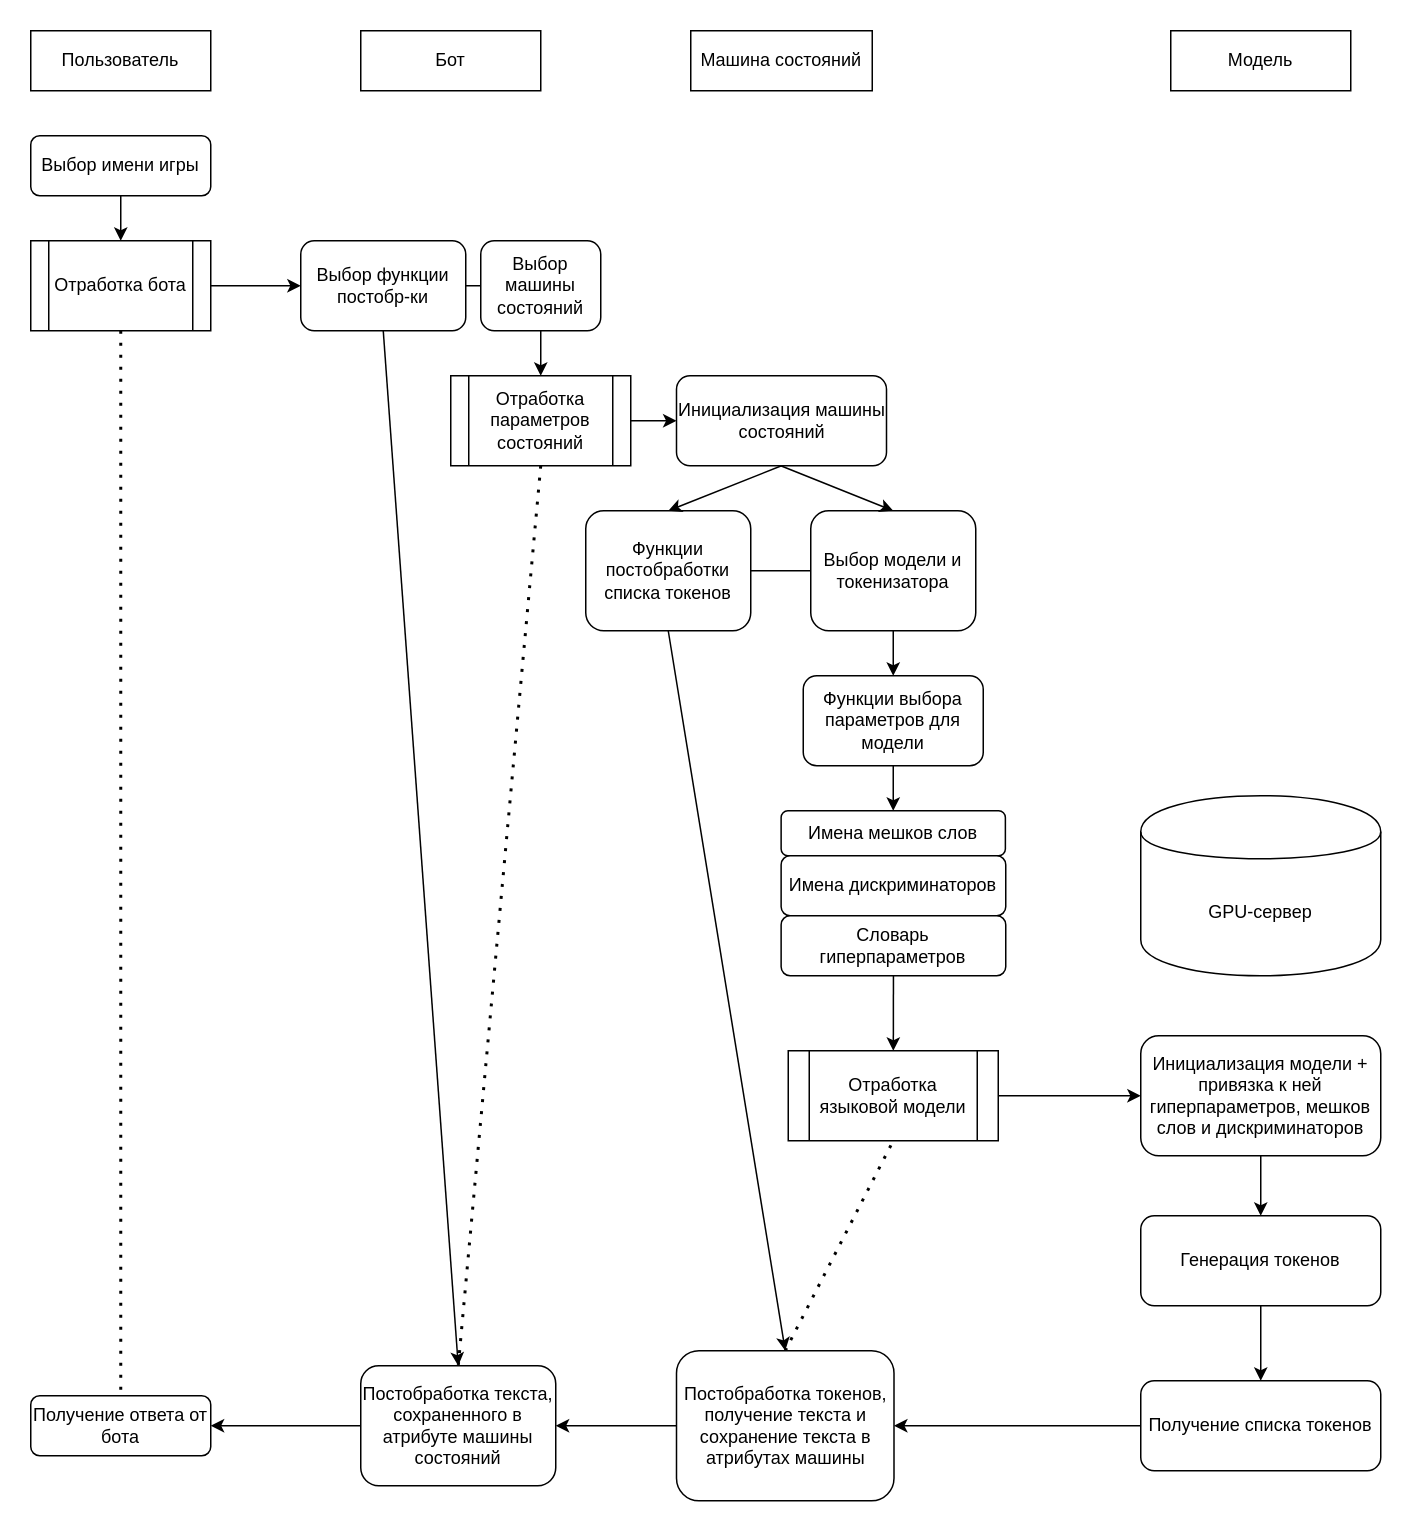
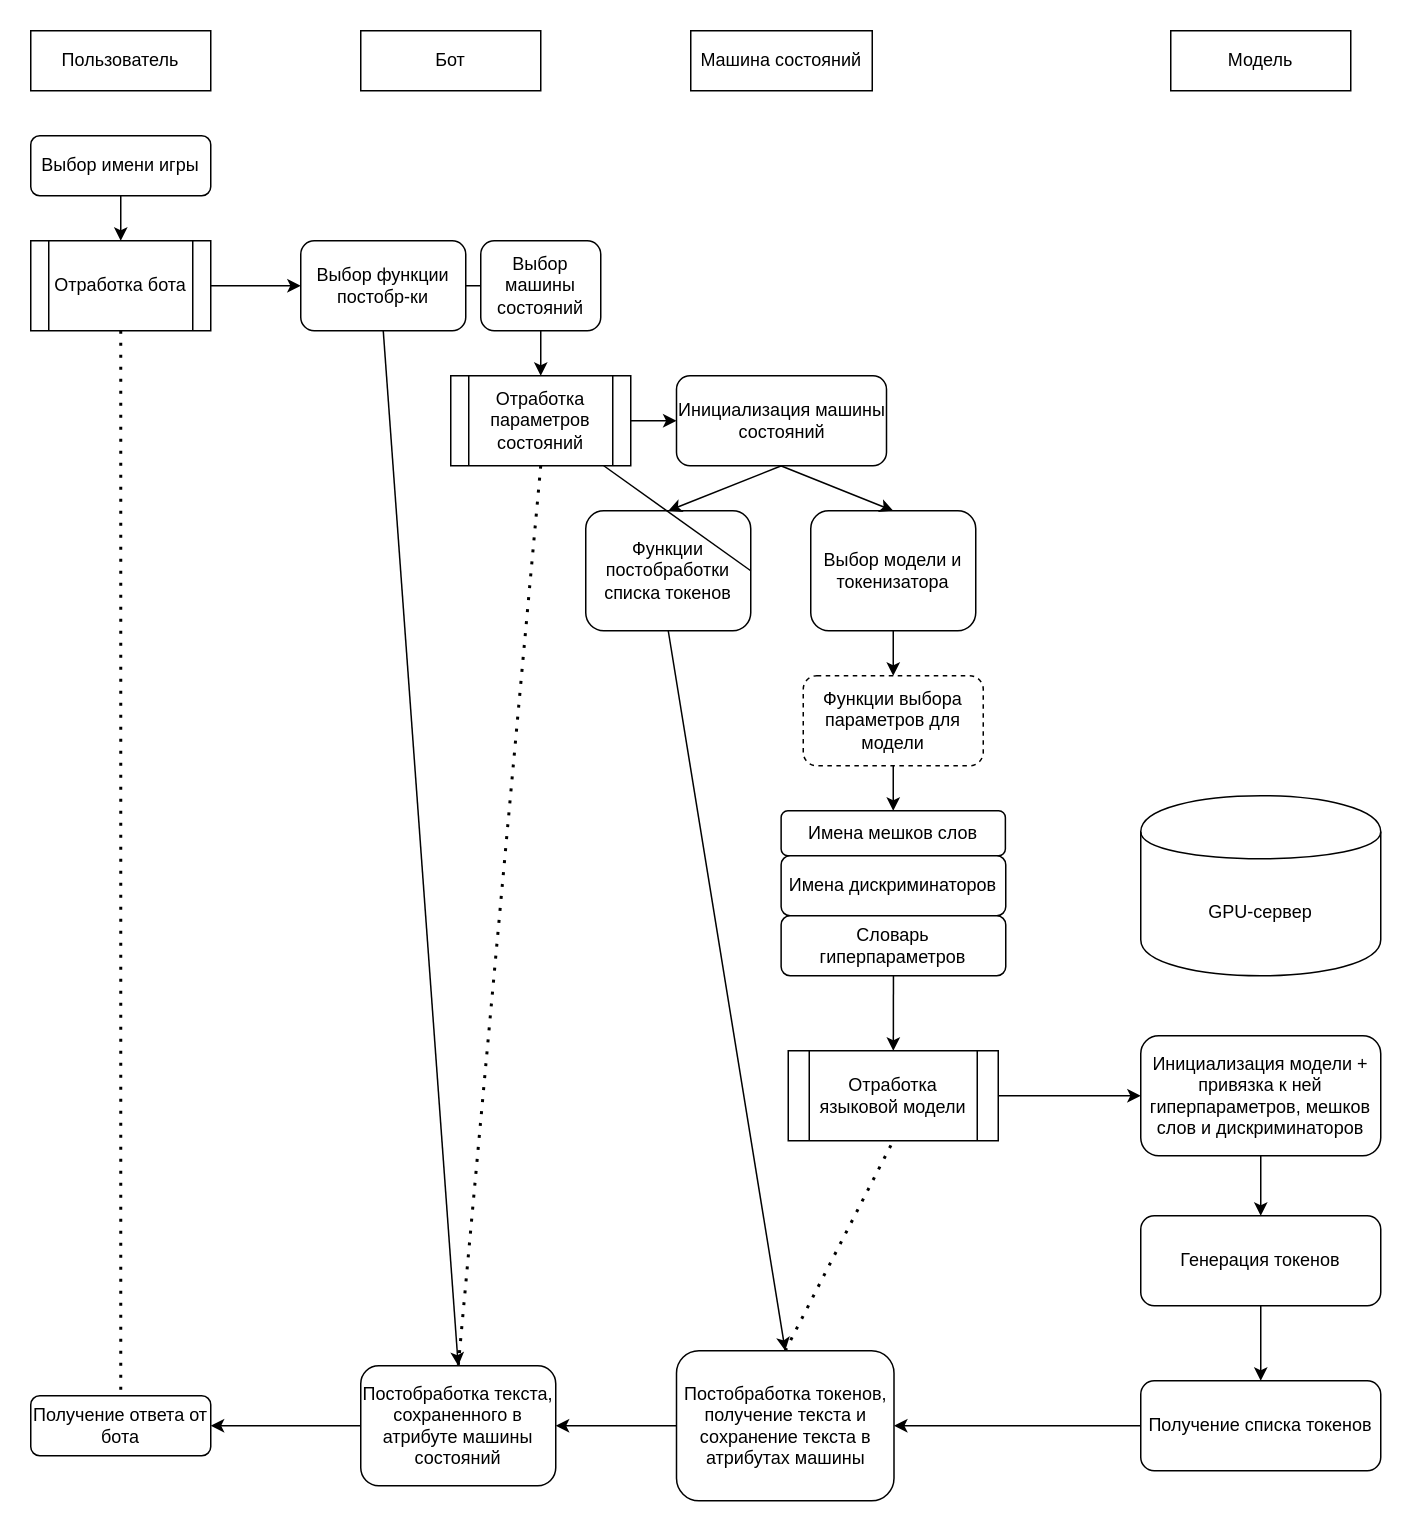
edge "Функции постобработки списка токенов" -- "Выбор модели и токенизатора": now "Функции постобработки списка токенов" -- "Отработка параметров состояний"
node "Функции выбора параметров для модели": style solid -> dashed
